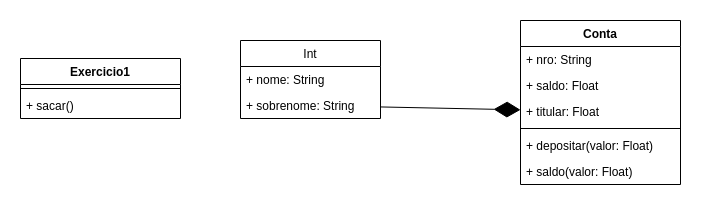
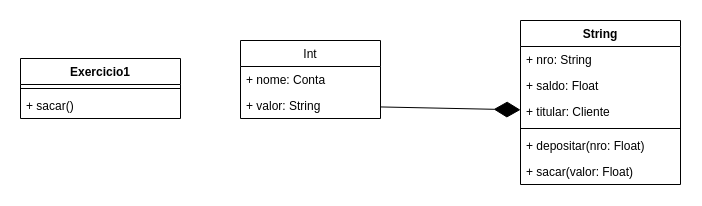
node "Conta": label "Conta" -> "String"
node "+ nome: String": label "+ nome: String" -> "+ nome: Conta"
node "+ sobrenome: String": label "+ sobrenome: String" -> "+ valor: String"
node "+ titular: Float": label "+ titular: Float" -> "+ titular: Cliente"
node "+ depositar(valor: Float)": label "+ depositar(valor: Float)" -> "+ depositar(nro: Float)"
node "+ saldo(valor: Float)": label "+ saldo(valor: Float)" -> "+ sacar(valor: Float)"
